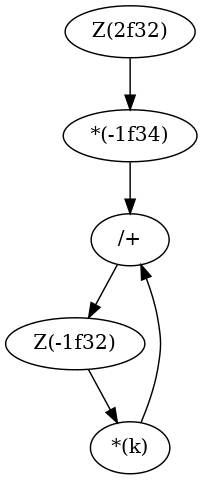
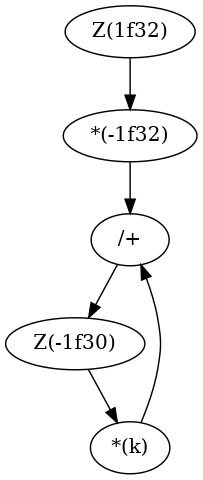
node "Z(2f32)": label "Z(2f32)" -> "Z(1f32)"
node "*(-1f34)": label "*(-1f34)" -> "*(-1f32)"
node "Z(-1f32)": label "Z(-1f32)" -> "Z(-1f30)"
